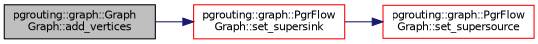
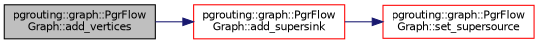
node "pgrouting::graph::Graph Graph::add_vertices": label "pgrouting::graph::Graph Graph::add_vertices" -> "pgrouting::graph::PgrFlow Graph::add_vertices"
node "pgrouting::graph::PgrFlow Graph::set_supersink": label "pgrouting::graph::PgrFlow Graph::set_supersink" -> "pgrouting::graph::PgrFlow Graph::add_supersink"
